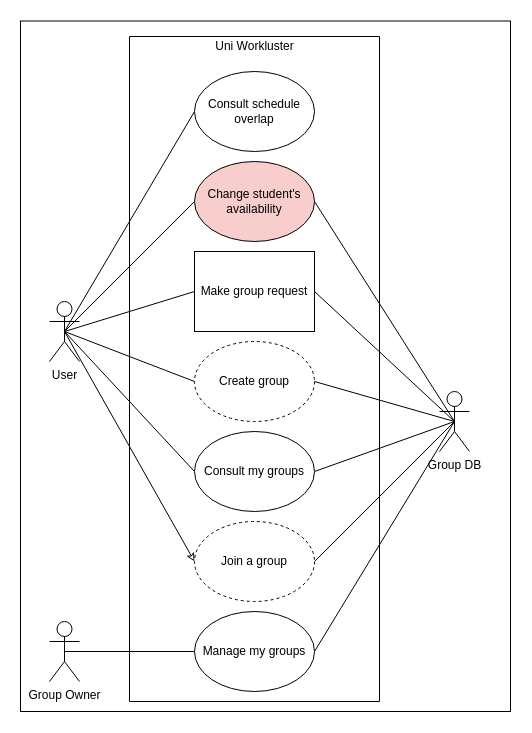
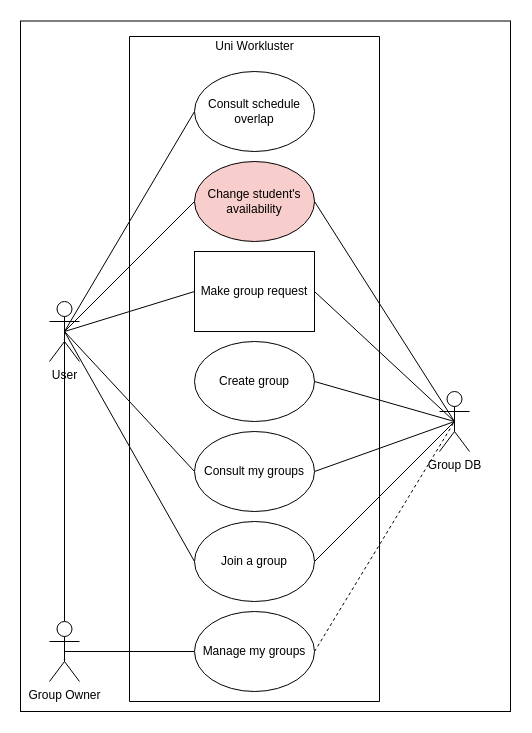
edge "User" -- "Create group": now "User" -- "Group Owner"
node "Create group": style dashed -> solid
edge "Group DB" -- "Manage my groups": style solid -> dashed
edge "User" -> "Join a group": arrowhead classic -> none
node "Join a group": style dashed -> solid
